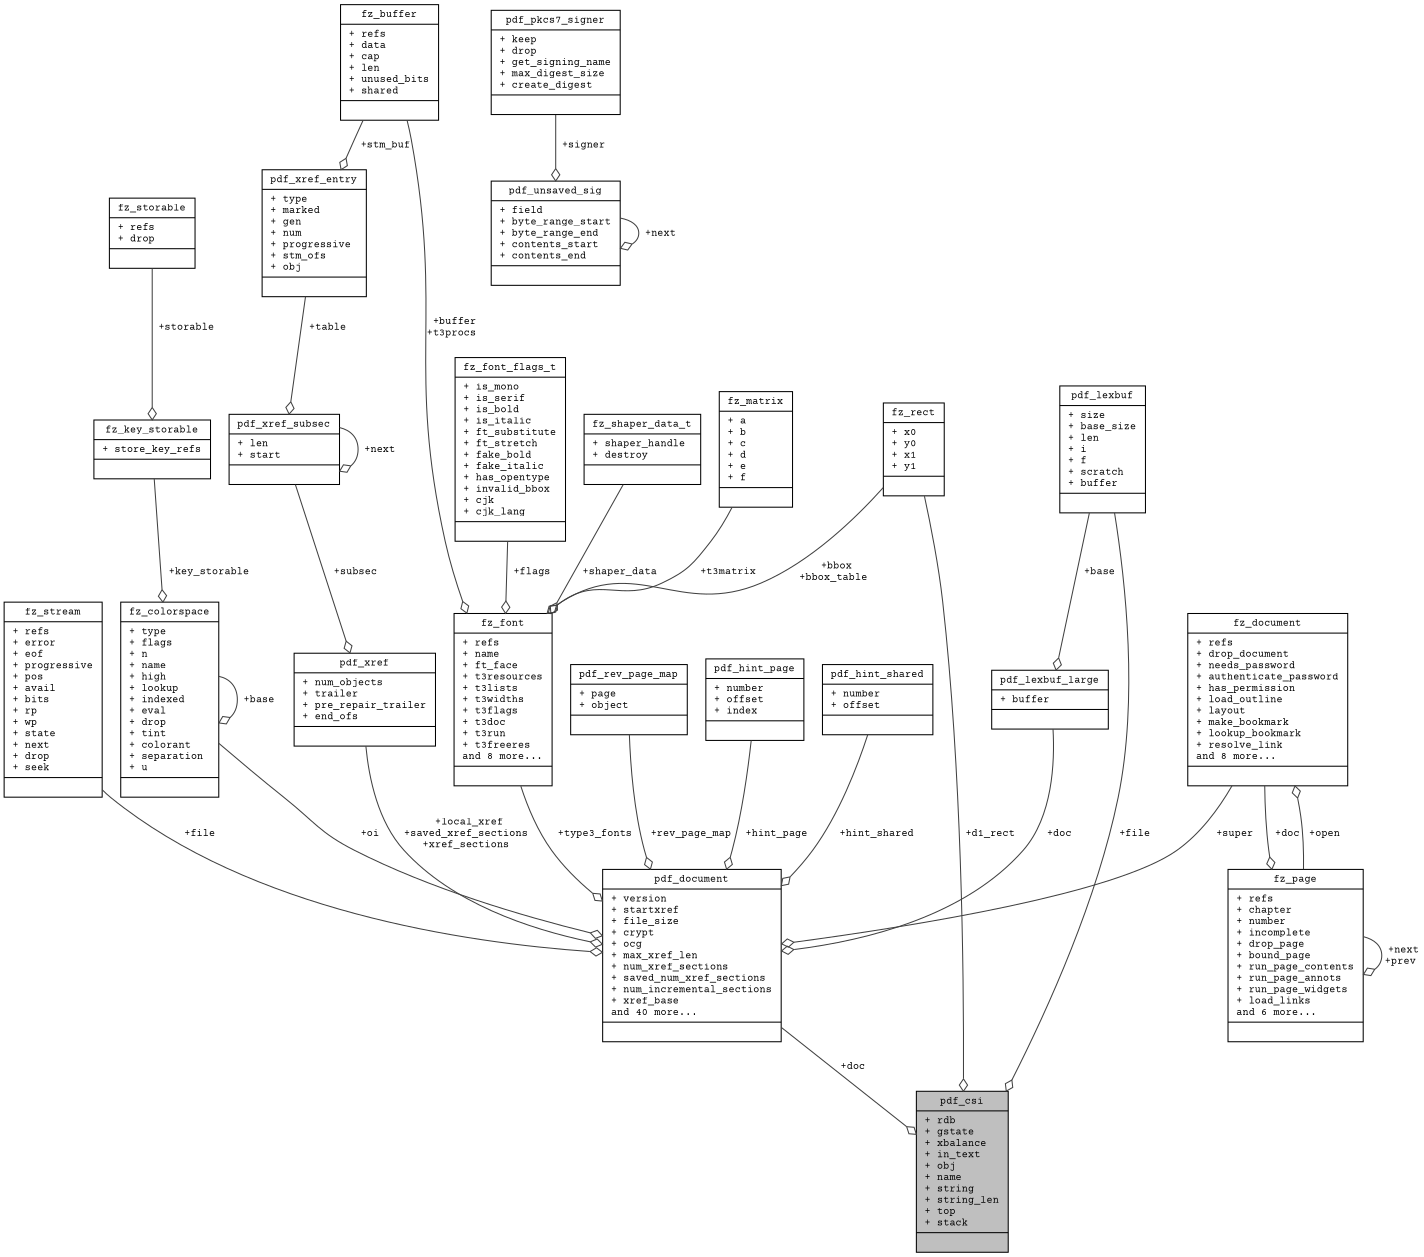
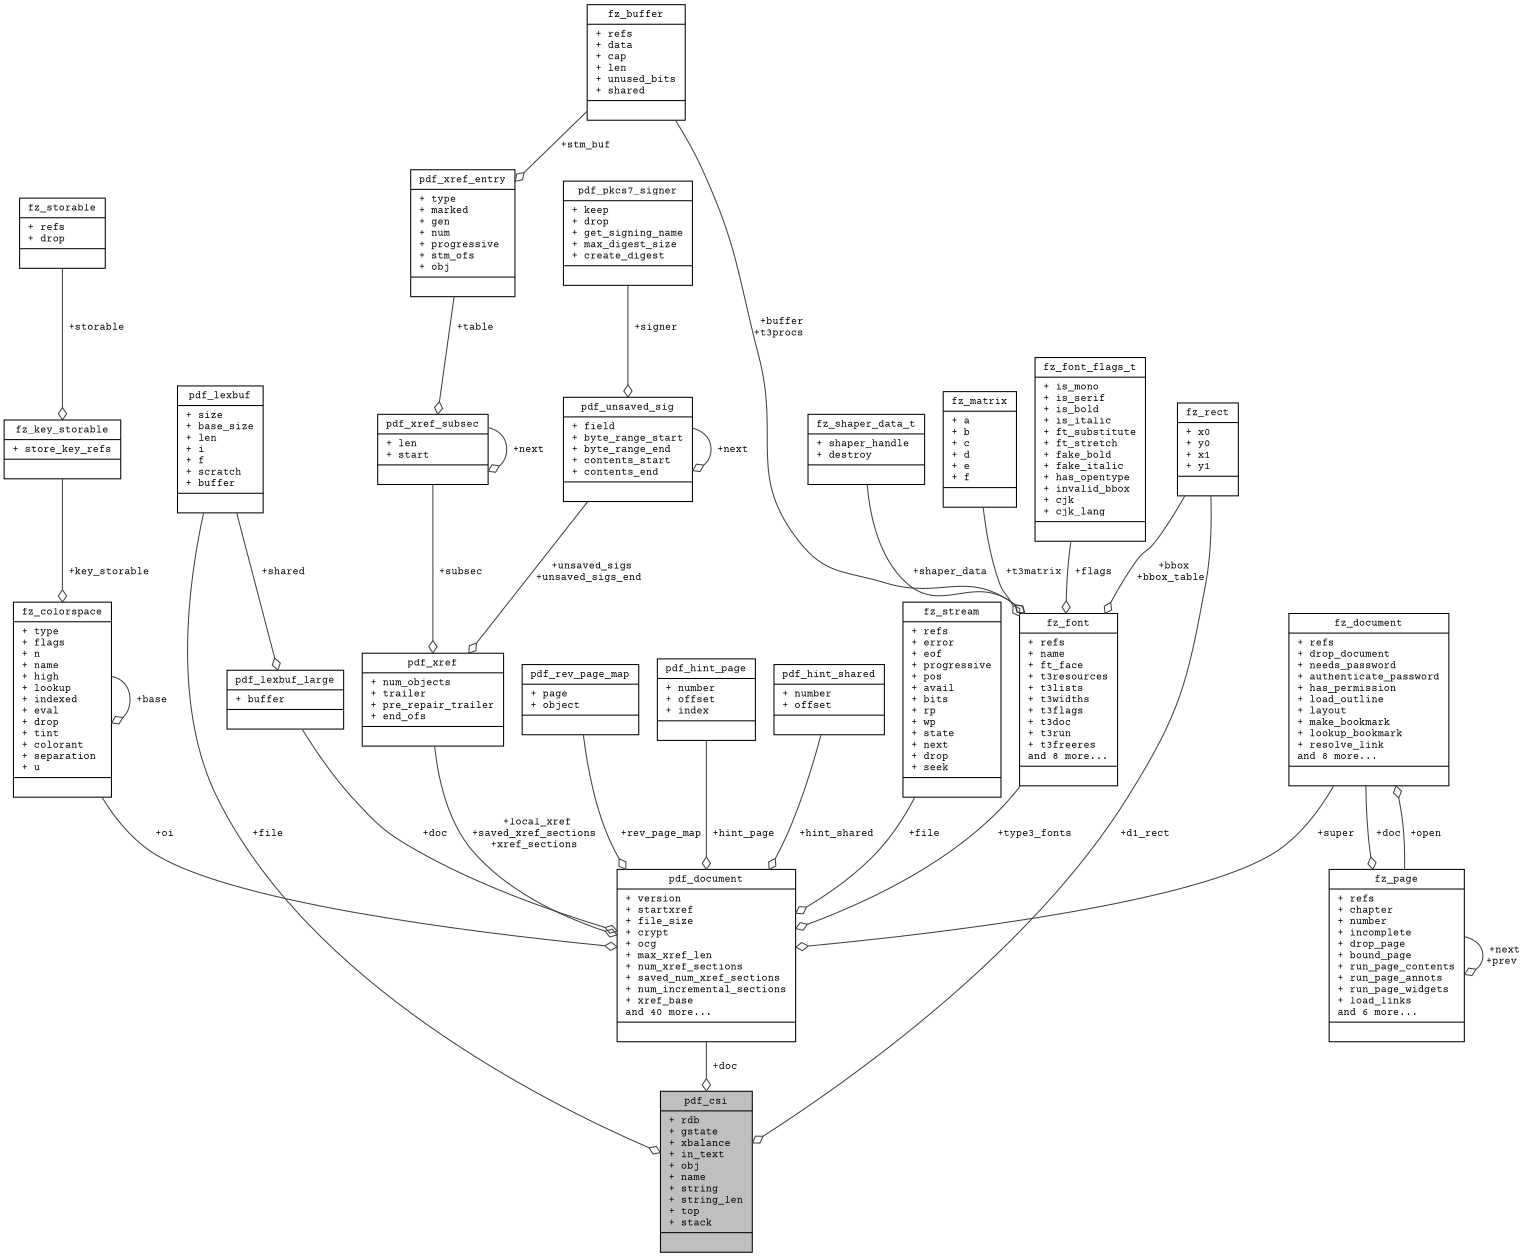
edge "pdf_unsaved_sig" -> "pdf_xref": added, label "+unsaved_sigs +unsaved_sigs_end"
edge "pdf_lexbuf" -> "pdf_lexbuf_large": label " +base" -> " +shared"
